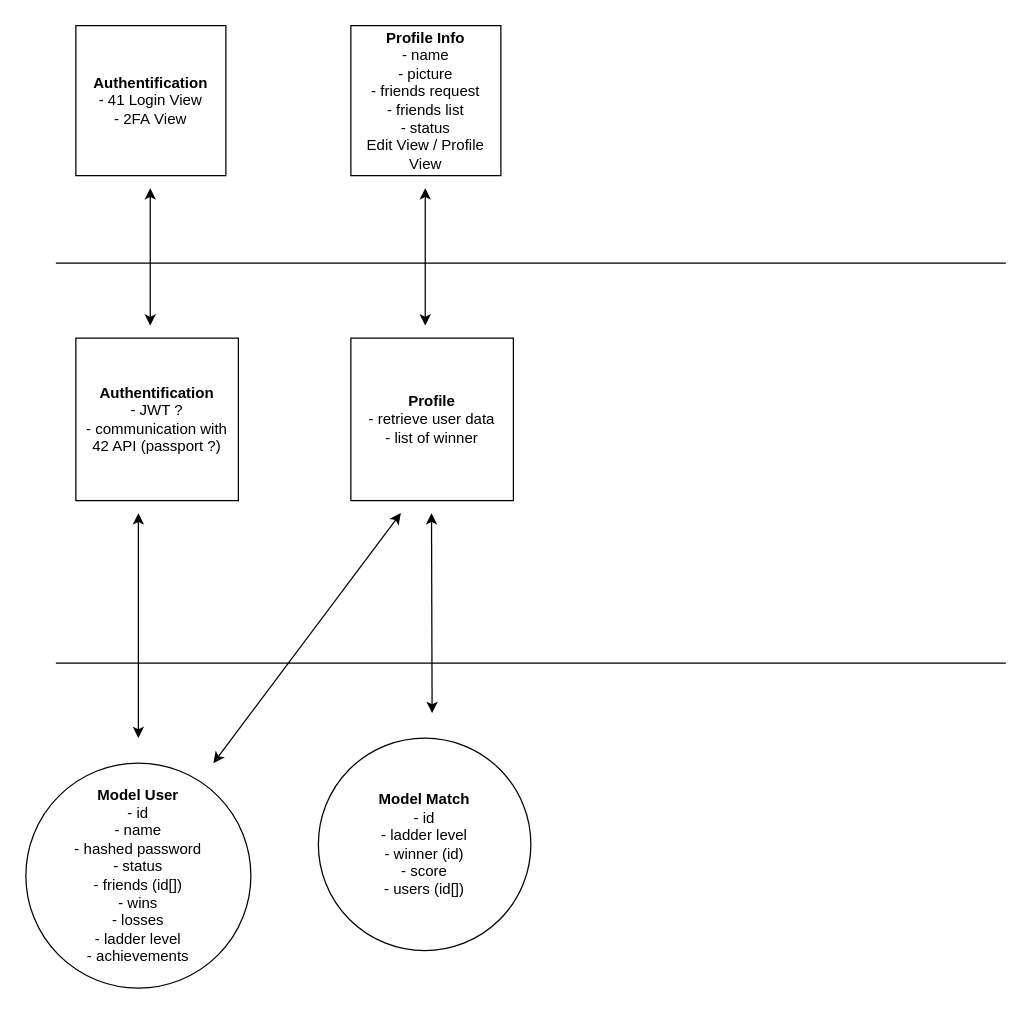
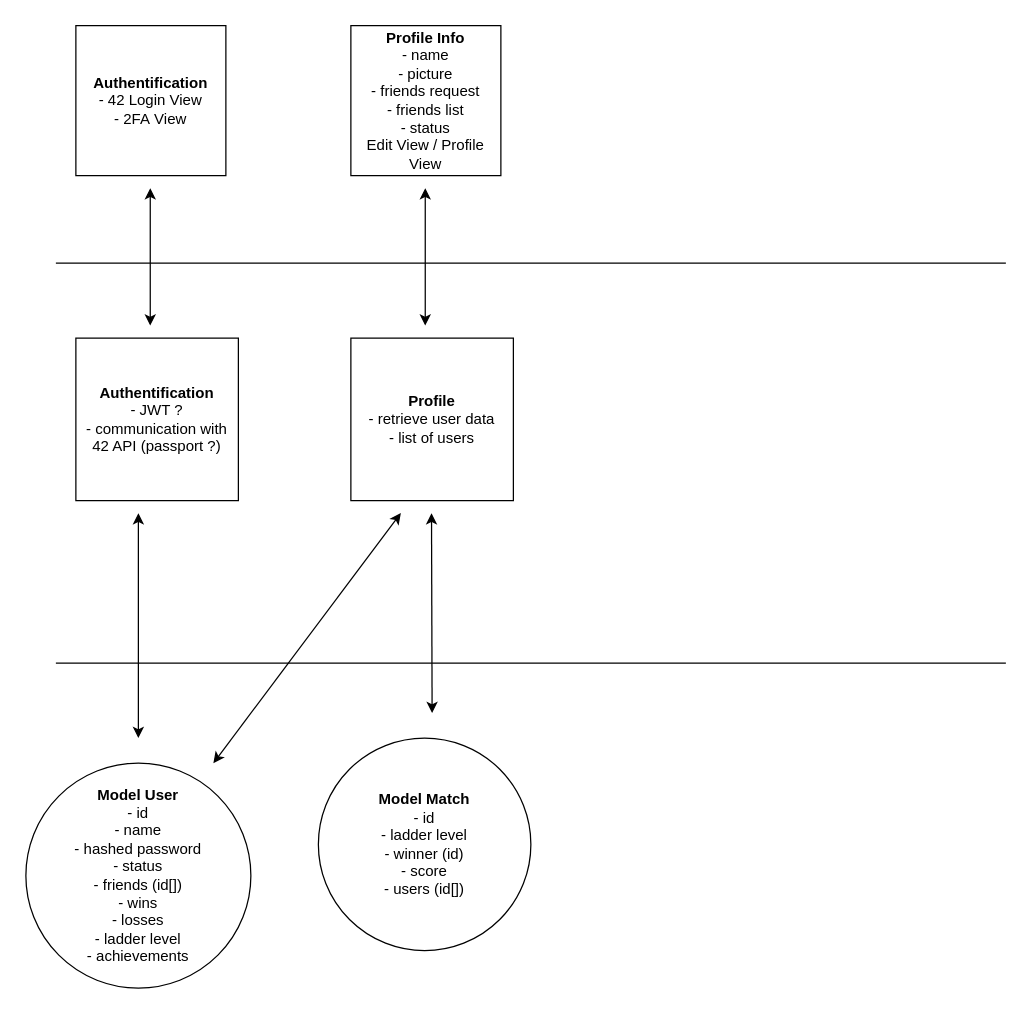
node "Authentification - 41 Login View - 2FA View": label "Authentification - 41 Login View - 2FA View" -> "Authentification - 42 Login View - 2FA View"
node "Profile - retrieve user data - list of winner": label "Profile - retrieve user data - list of winner" -> "Profile - retrieve user data - list of users"
